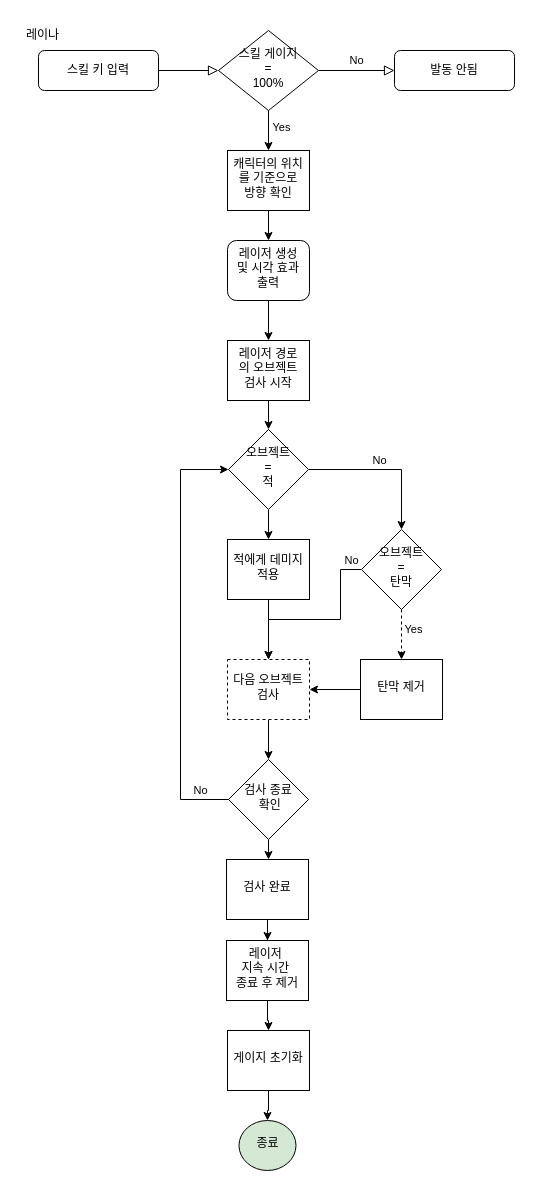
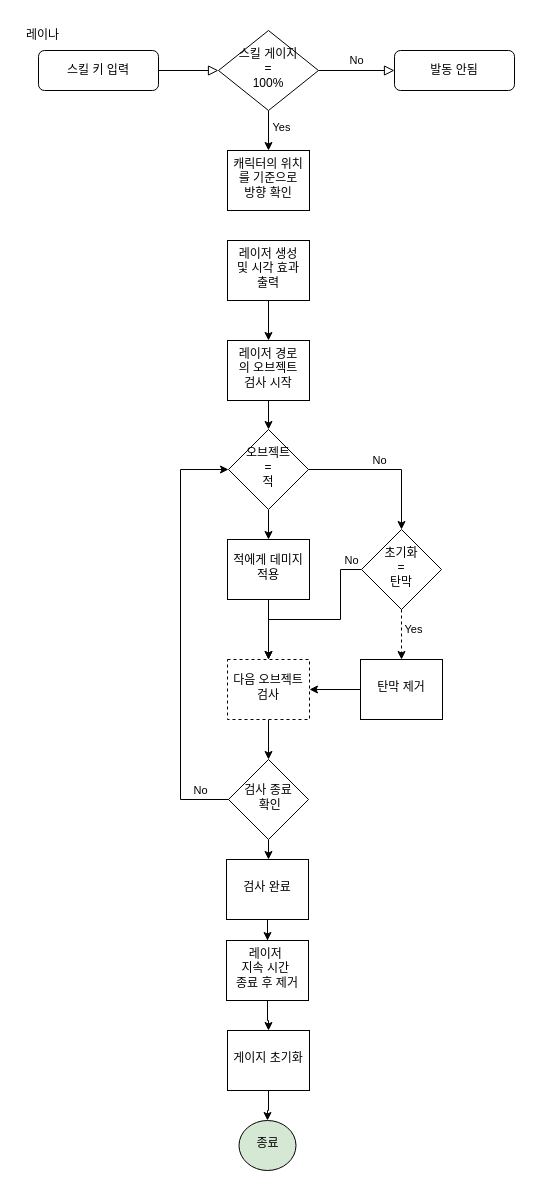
edge "캐릭터의 위치를 기준으로 방향 확인" -> "레이저 생성 및 시각 효과 출력": removed
node "레이저 생성 및 시각 효과 출력": shape rounded rectangle -> rectangle
node "오브젝트 = 탄막": label "오브젝트 = 탄막" -> "초기화 = 탄막"
